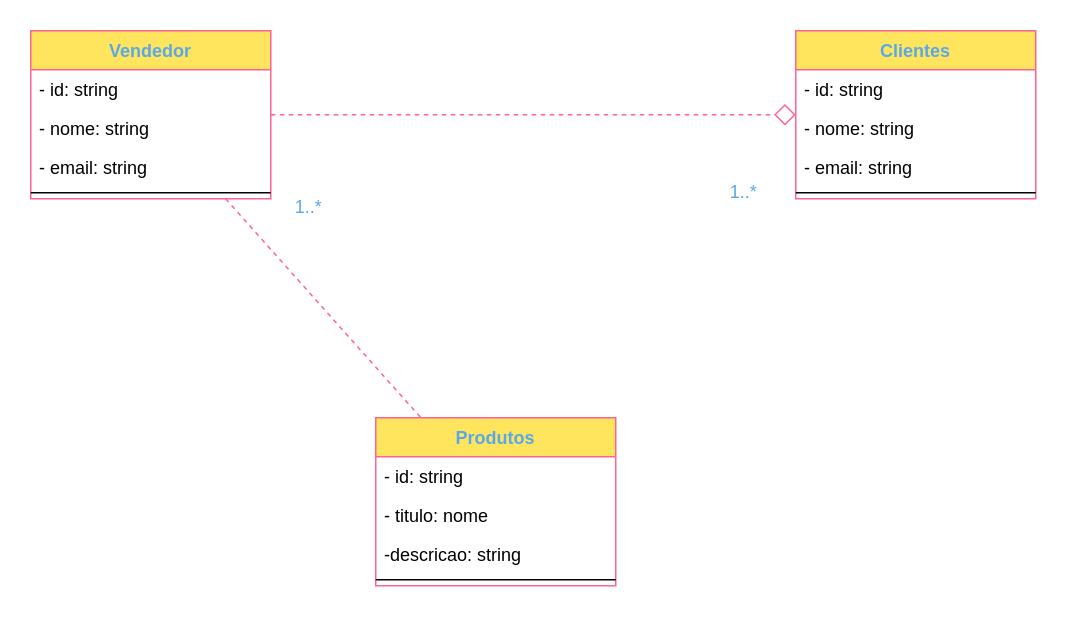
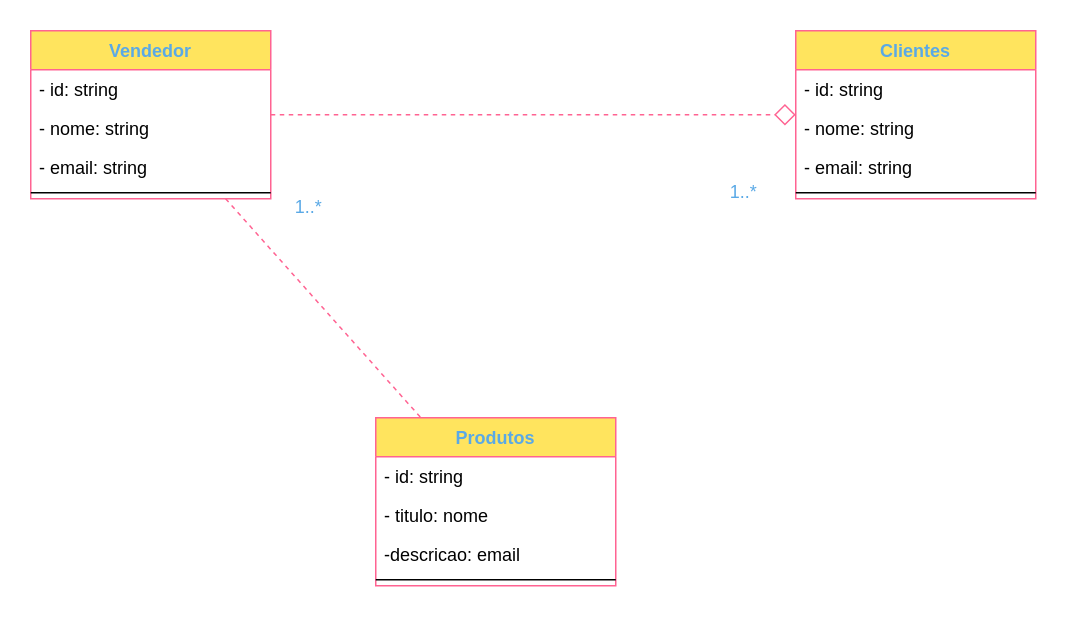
node "-descricao: string": label "-descricao: string" -> "-descricao: email"
